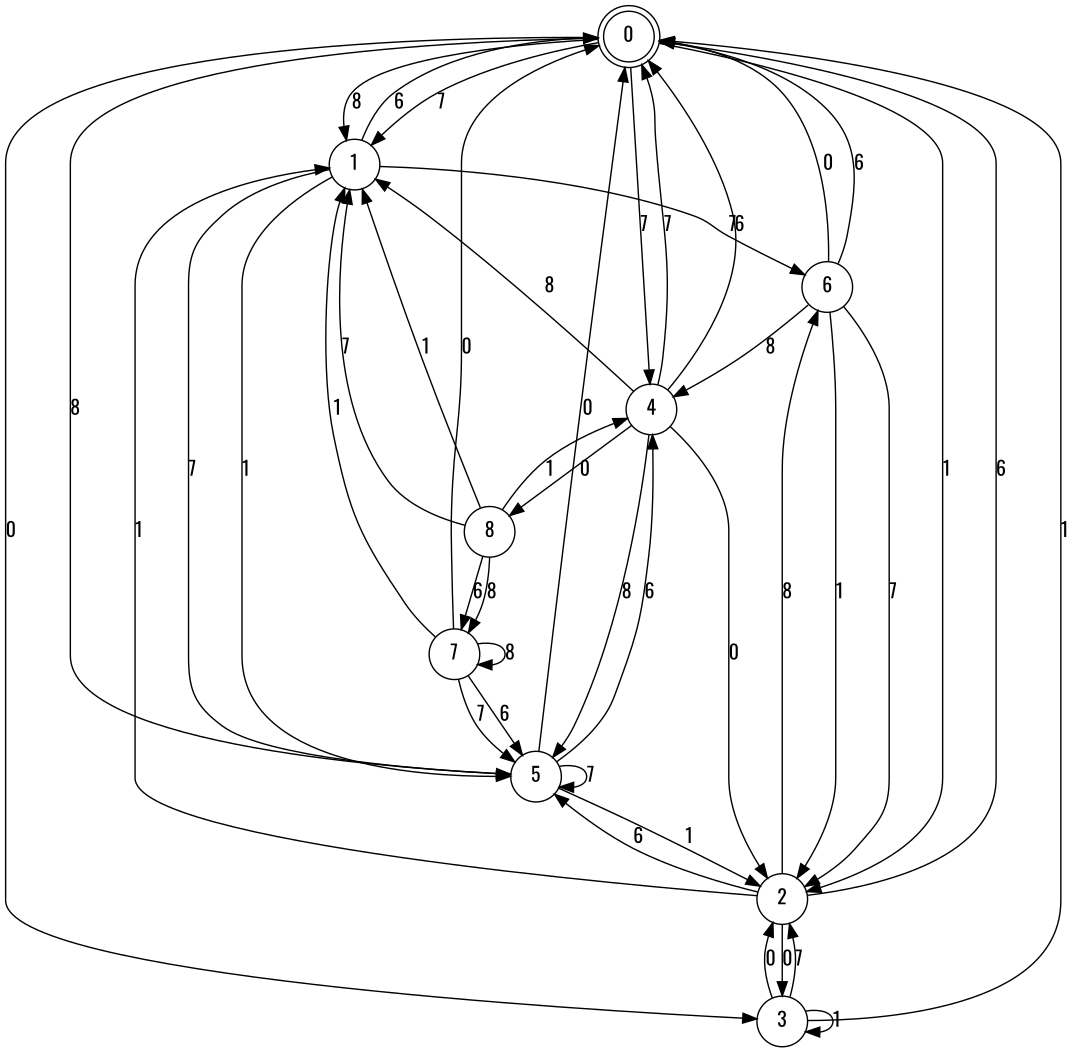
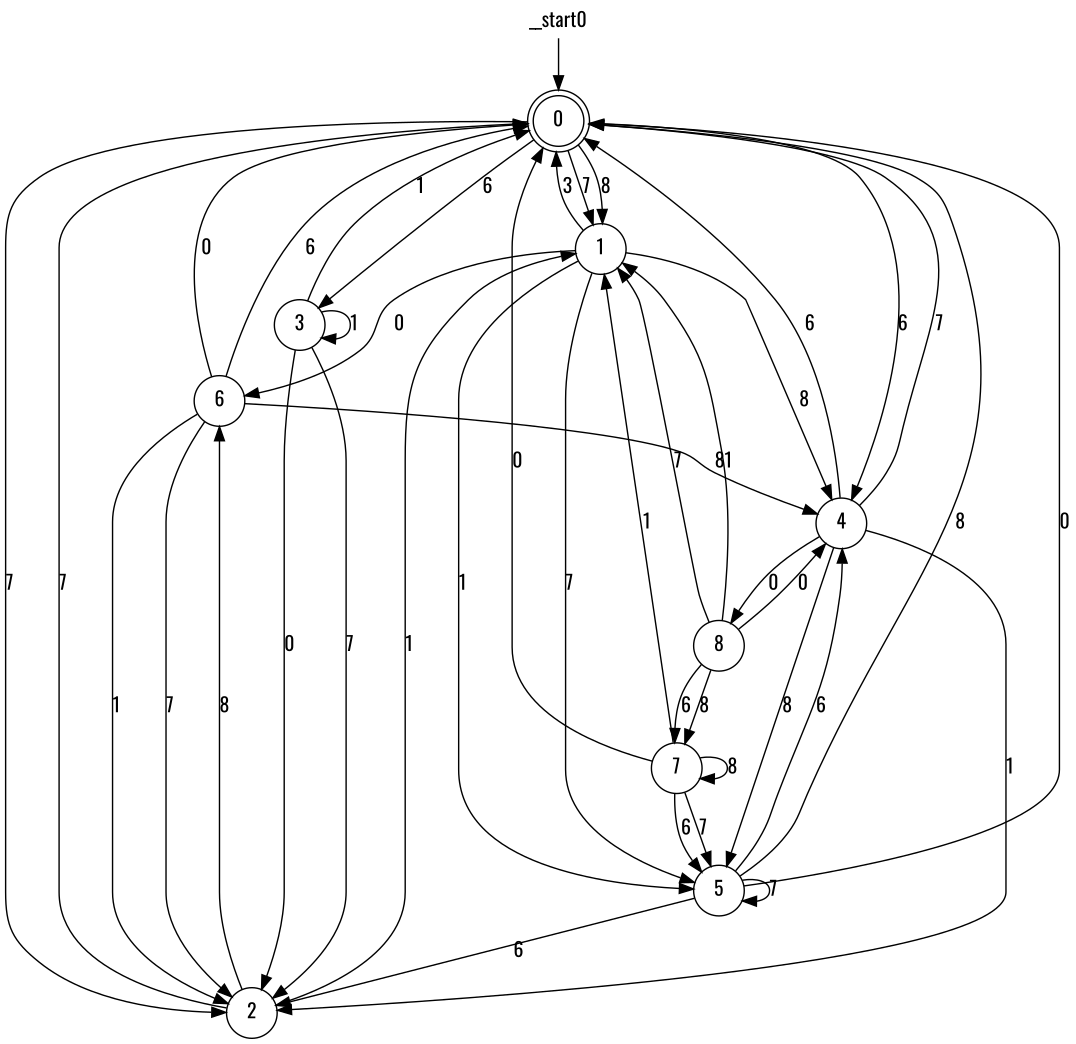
node "__start0": added
edge "1" -> "0": label "6" -> "3"
edge "0" -> "4": label "7" -> "6"
edge "1" -> "6": label "7" -> "0"
edge "4" -> "1": reversed
edge "8" -> "4": label "1" -> "0"
edge "0" -> "2": label "1" -> "7"
edge "2" -> "0": label "6" -> "7"
edge "0" -> "3": label "0" -> "6"
edge "4" -> "2": label "0" -> "1"
edge "5" -> "2": label "1" -> "6"
edge "2" -> "5": removed, label "6"
edge "2" -> "3": removed, label "0"
